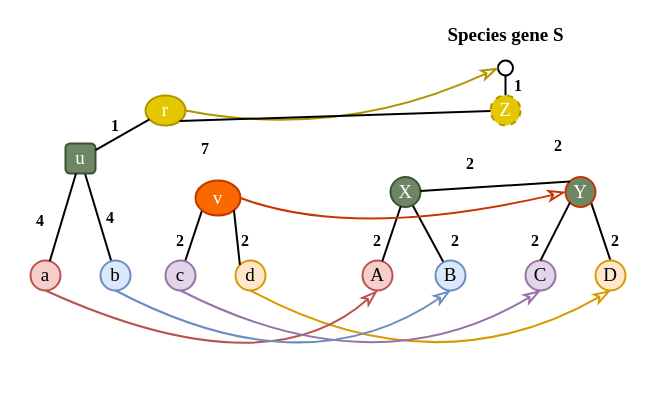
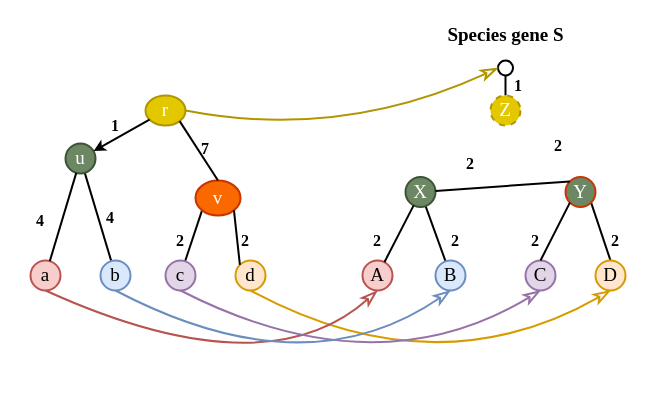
edge "r" -- "Z": now "r" -- "v"
edge "r" -- "u": arrowhead none -> classic
node "u": shape rounded rectangle -> ellipse
node "X": moved (406, 192) -> (421, 192)
edge "v" -> "Y": removed
